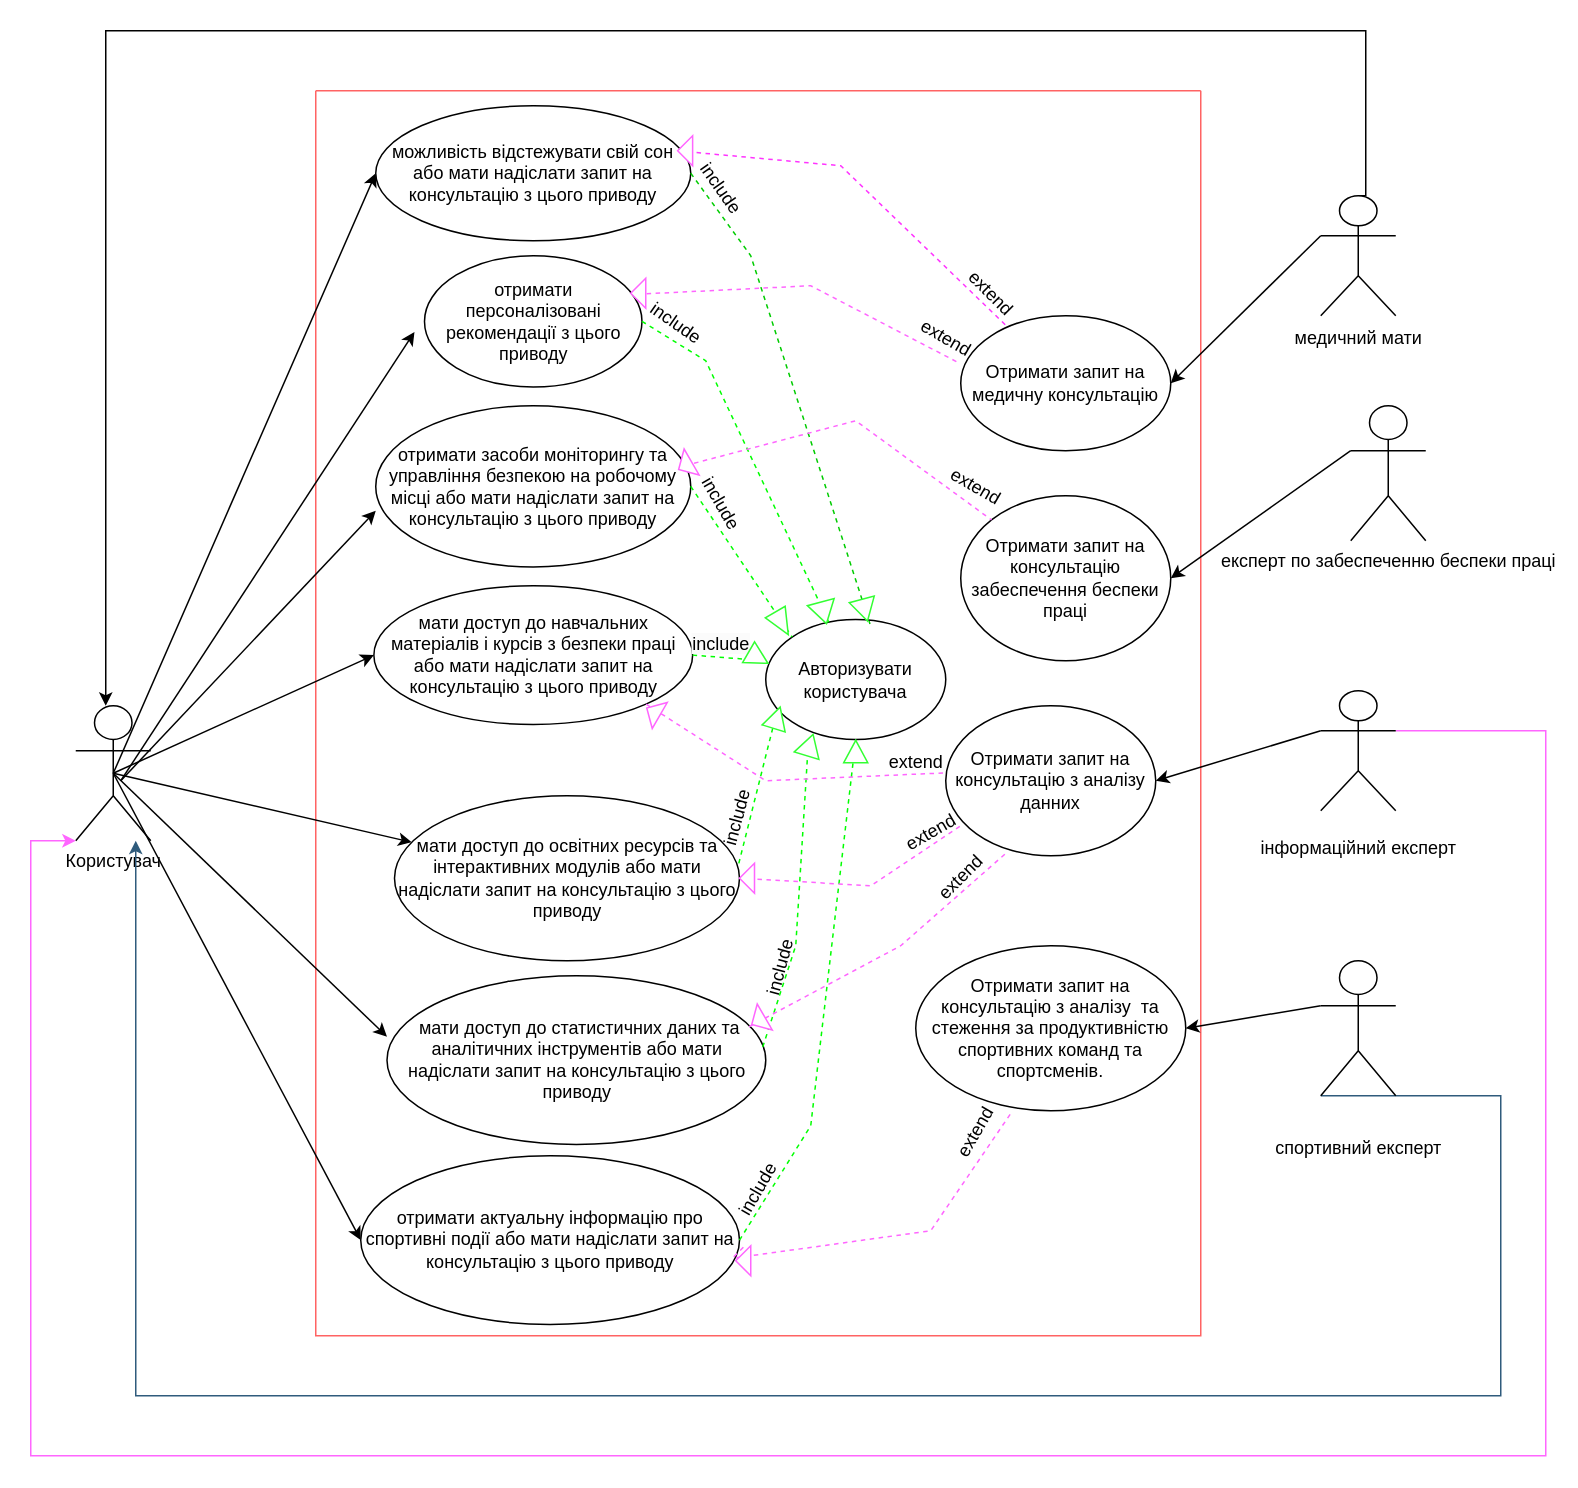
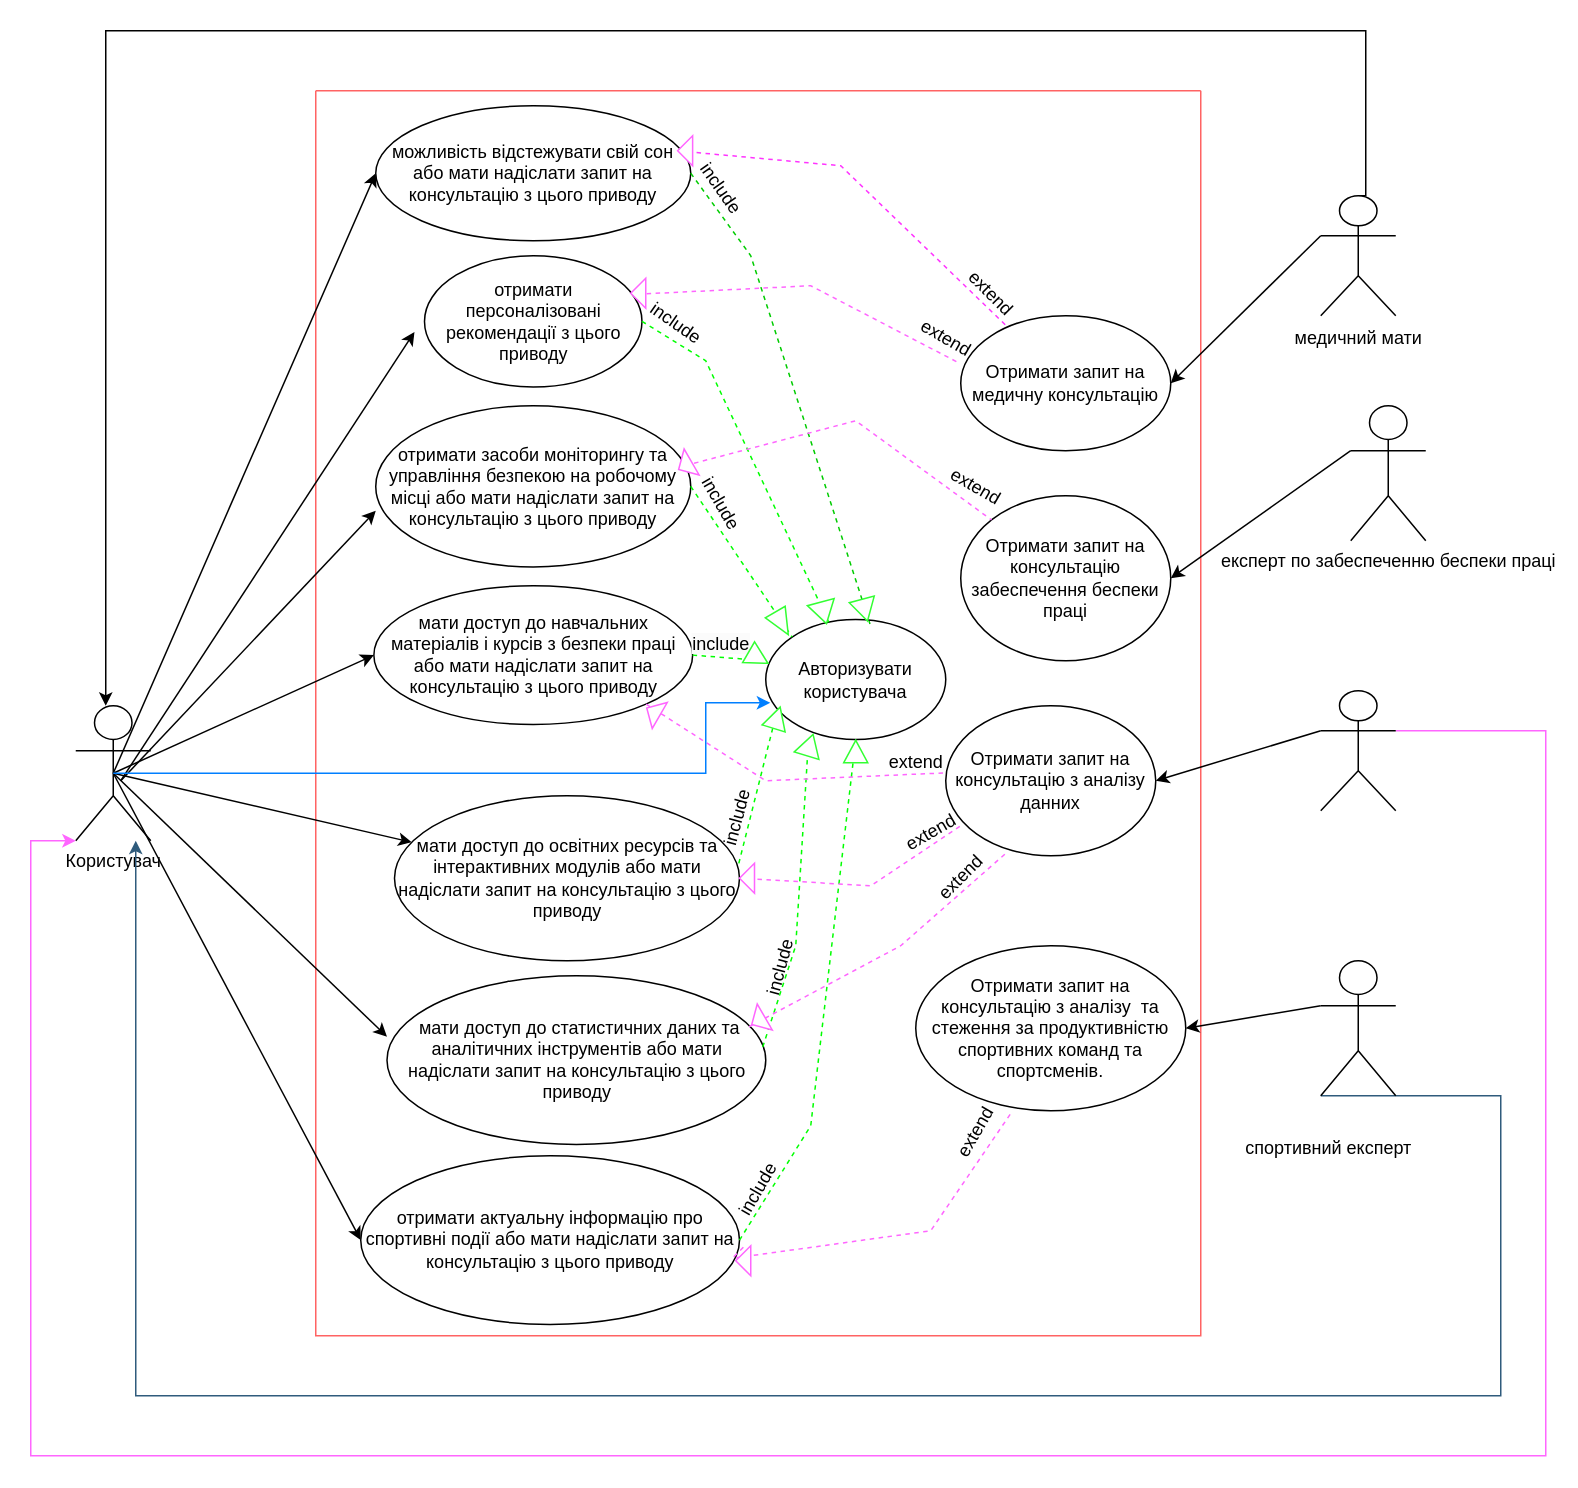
edge "Користувач" -> "Авторизувати користувача": added
node "інформаційний експерт": removed
node "спортивний експерт": moved (1358, 1148) -> (1328, 1148)
